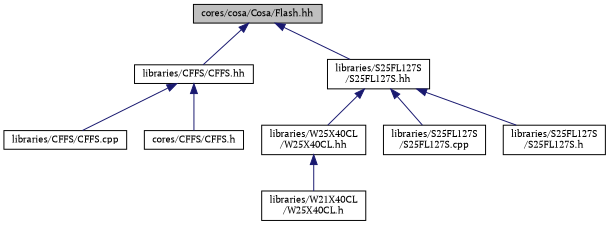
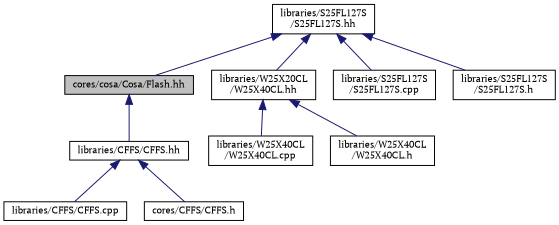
edge "libraries/S25FL127S /S25FL127S.hh" -> "cores/cosa/Cosa/Flash.hh": reversed
node "libraries/W25X40CL /W25X40CL.hh": label "libraries/W25X40CL /W25X40CL.hh" -> "libraries/W25X20CL /W25X40CL.hh"
node "libraries/W25X40CL /W25X40CL.cpp": added
node "libraries/W21X40CL /W25X40CL.h": label "libraries/W21X40CL /W25X40CL.h" -> "libraries/W25X40CL /W25X40CL.h"
